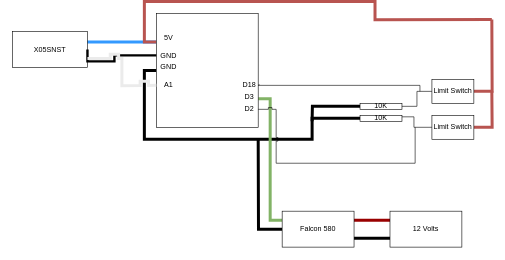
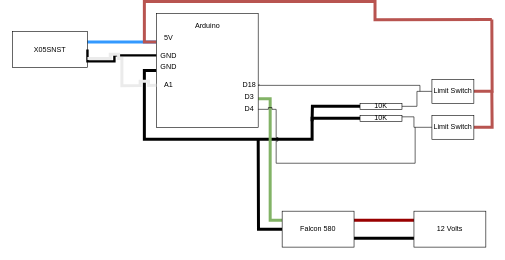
node "Arduino": added
node "D2": label "D2" -> "D4"
node "12 Volts": moved (426, 230) -> (450, 230)
